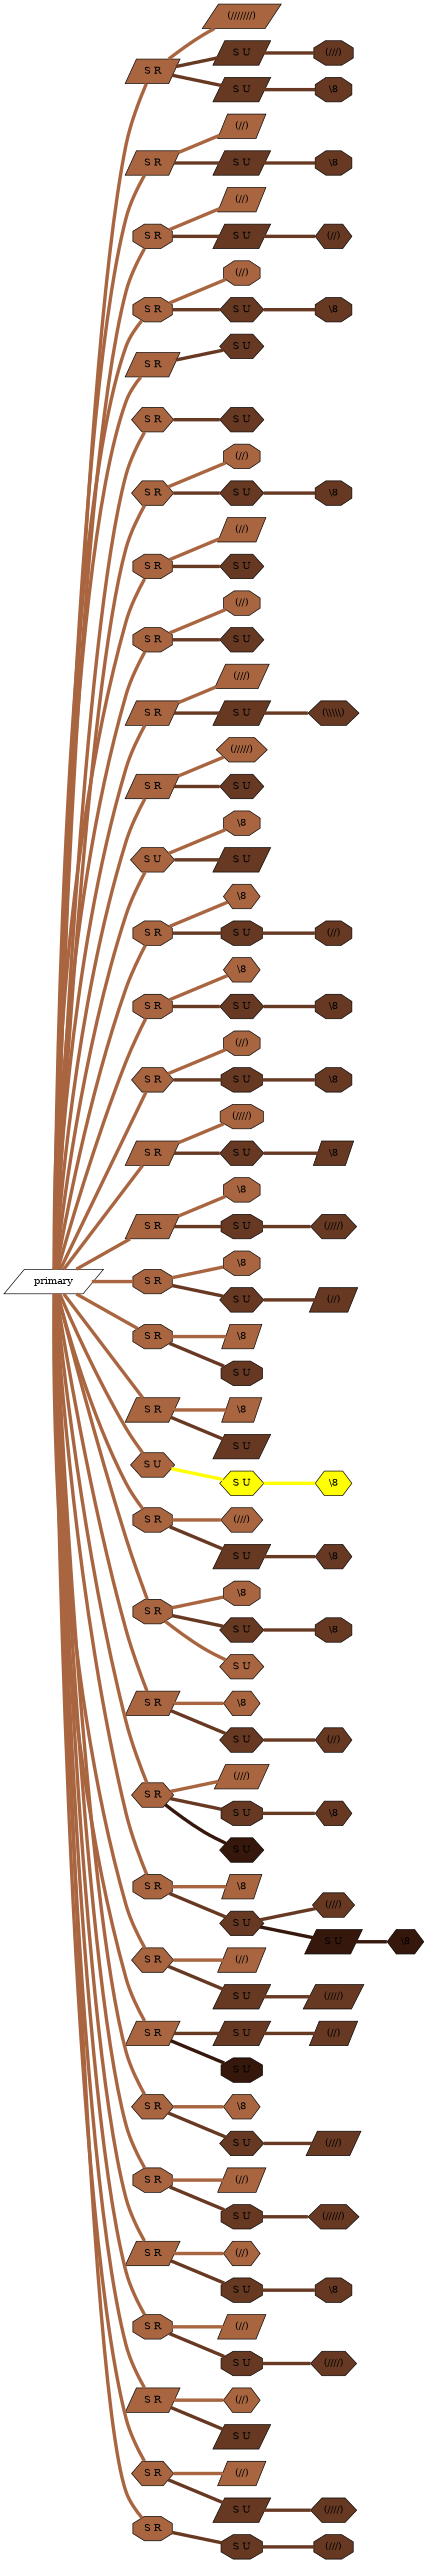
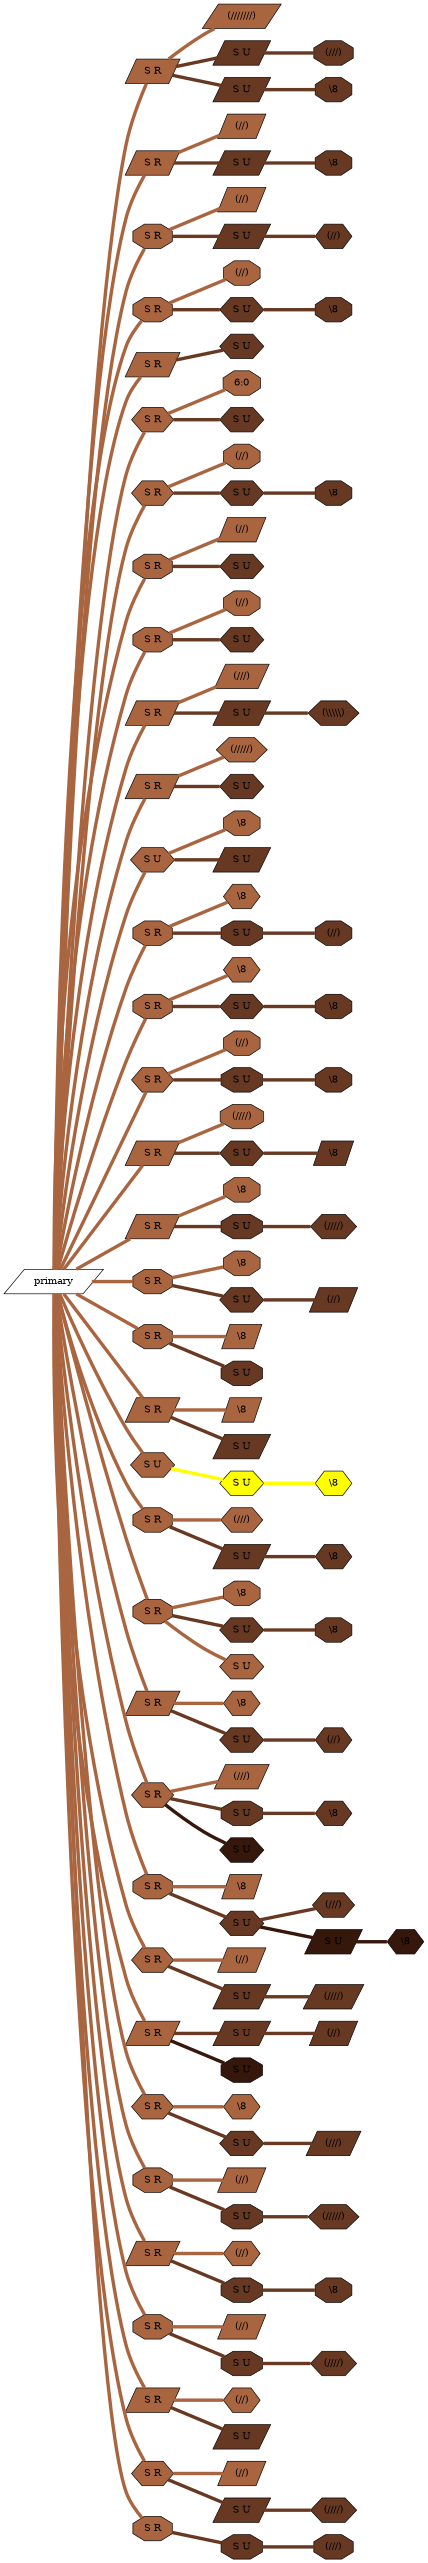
node "6:0": added
